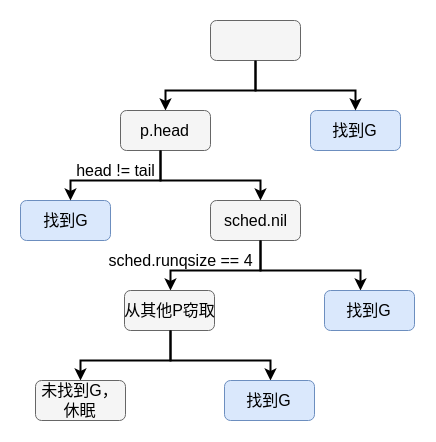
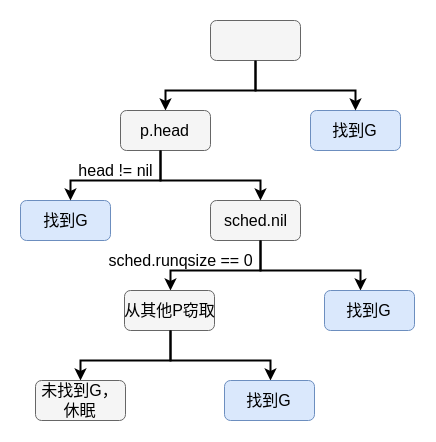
node "head != tail": label "head != tail" -> "head != nil"
node "sched.runqsize == 4": label "sched.runqsize == 4" -> "sched.runqsize == 0"
